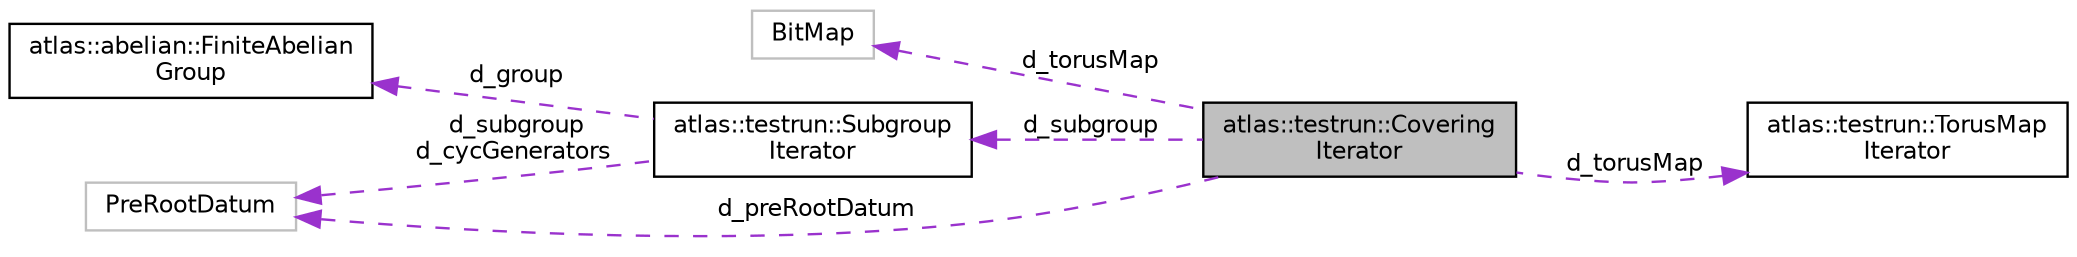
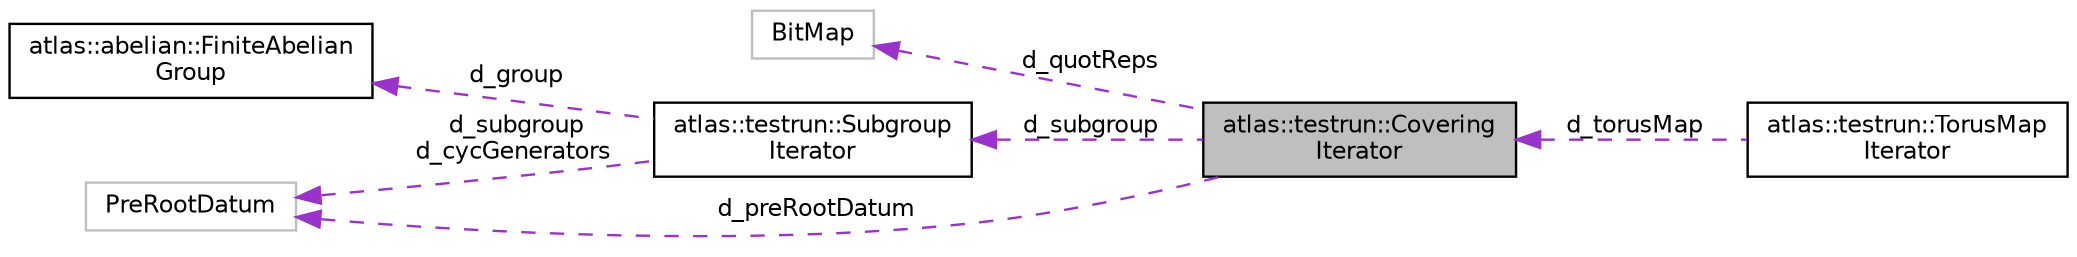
edge "atlas::testrun::Covering Iterator" -> "BitMap": label " d_torusMap" -> " d_quotReps"
edge "atlas::testrun::Covering Iterator" -> "atlas::testrun::TorusMap Iterator": reversed
